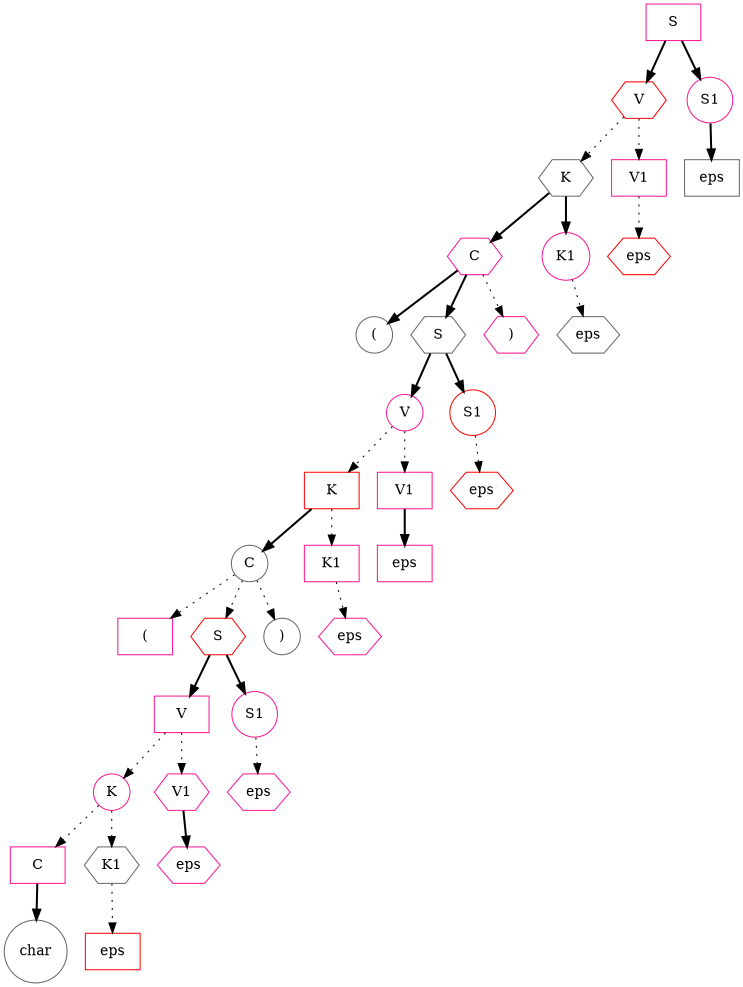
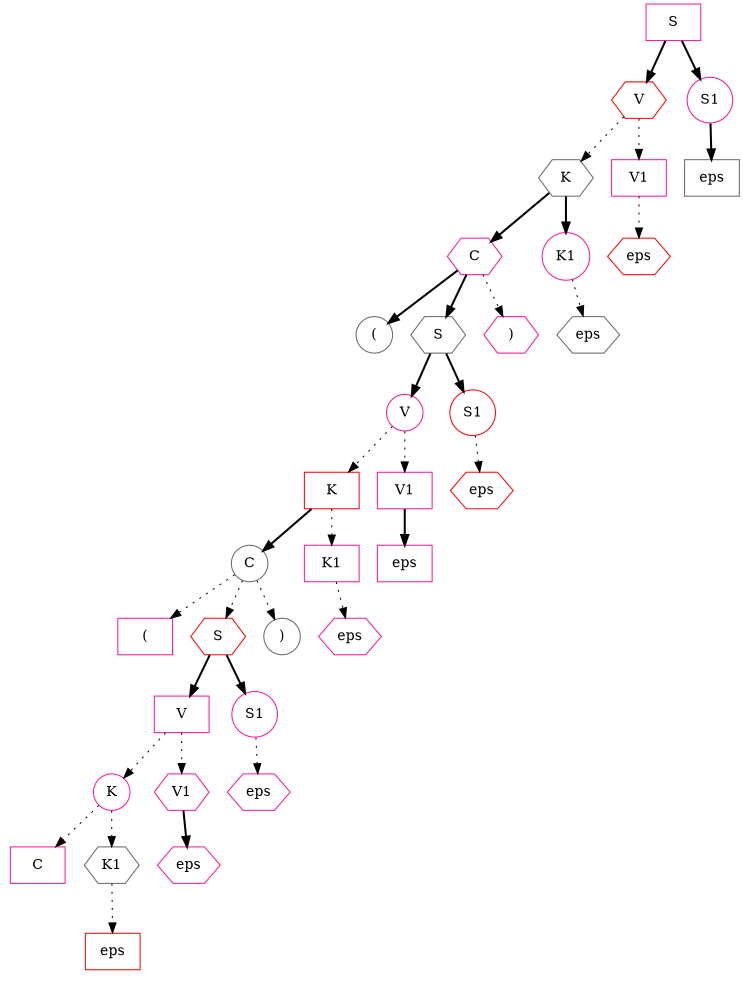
node "char": removed
